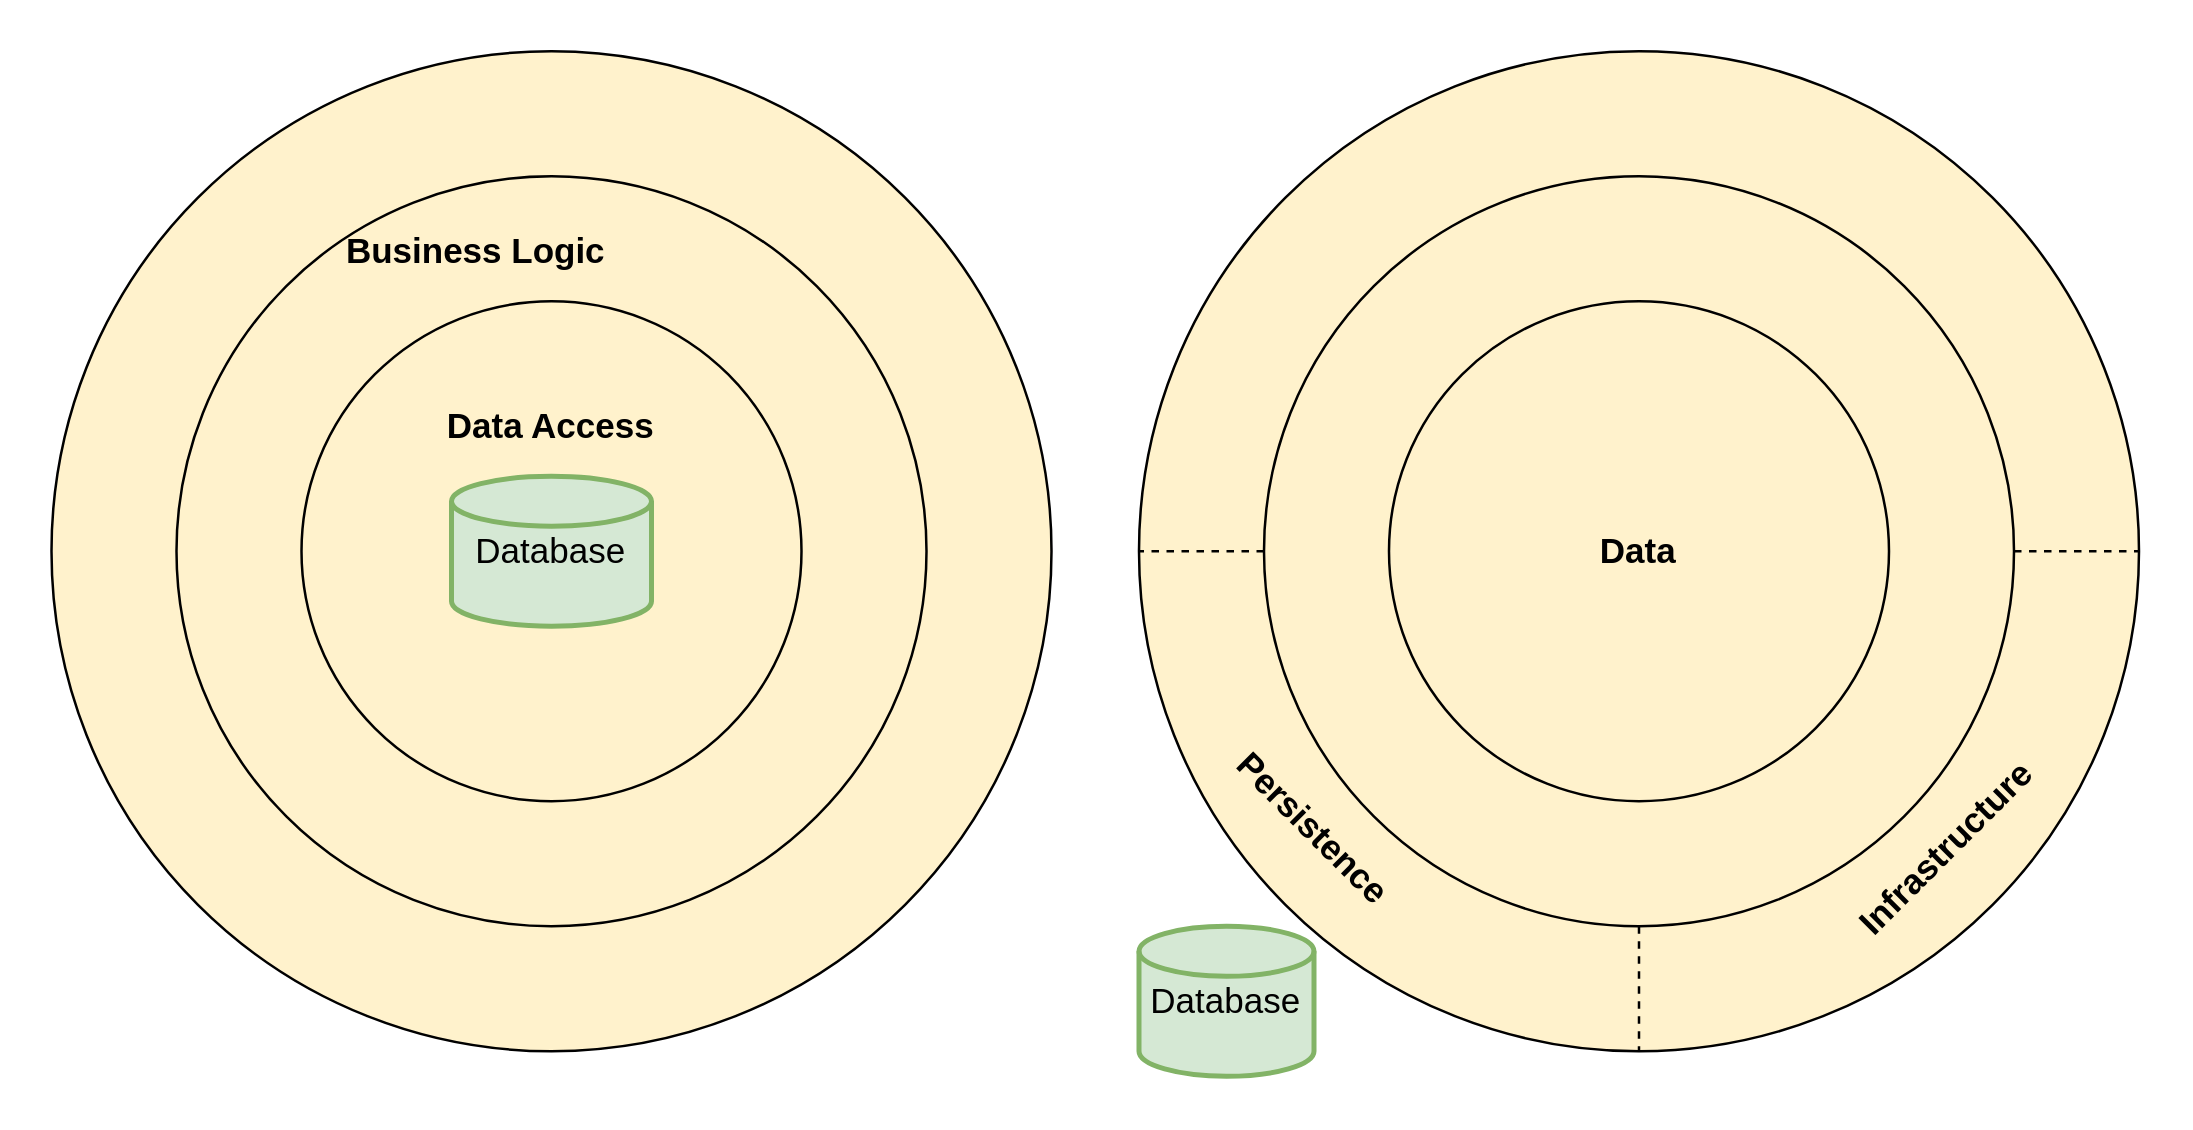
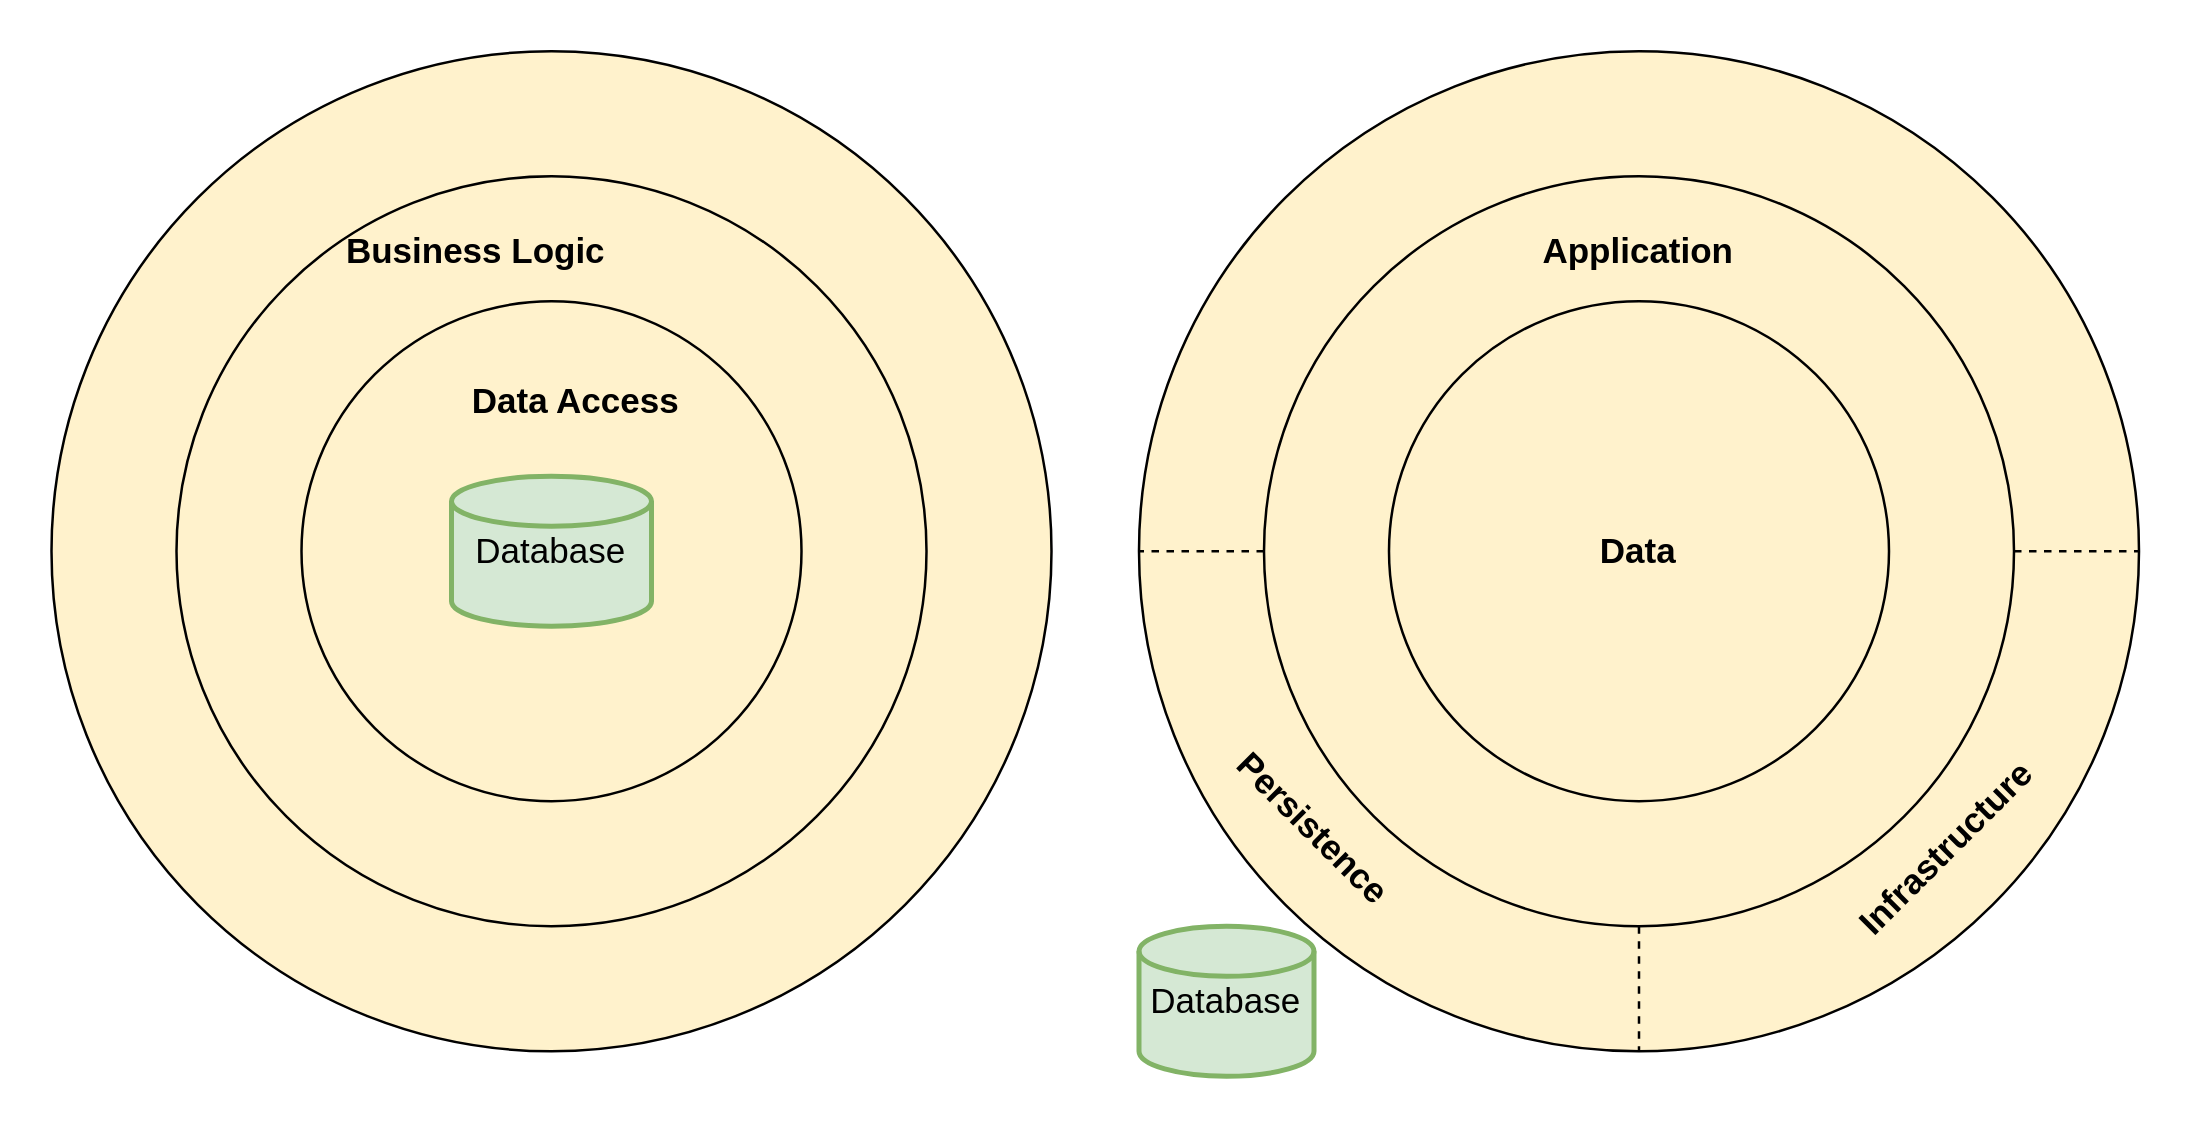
node "Application": added
node "Data Access": moved (551, 426) -> (576, 401)
